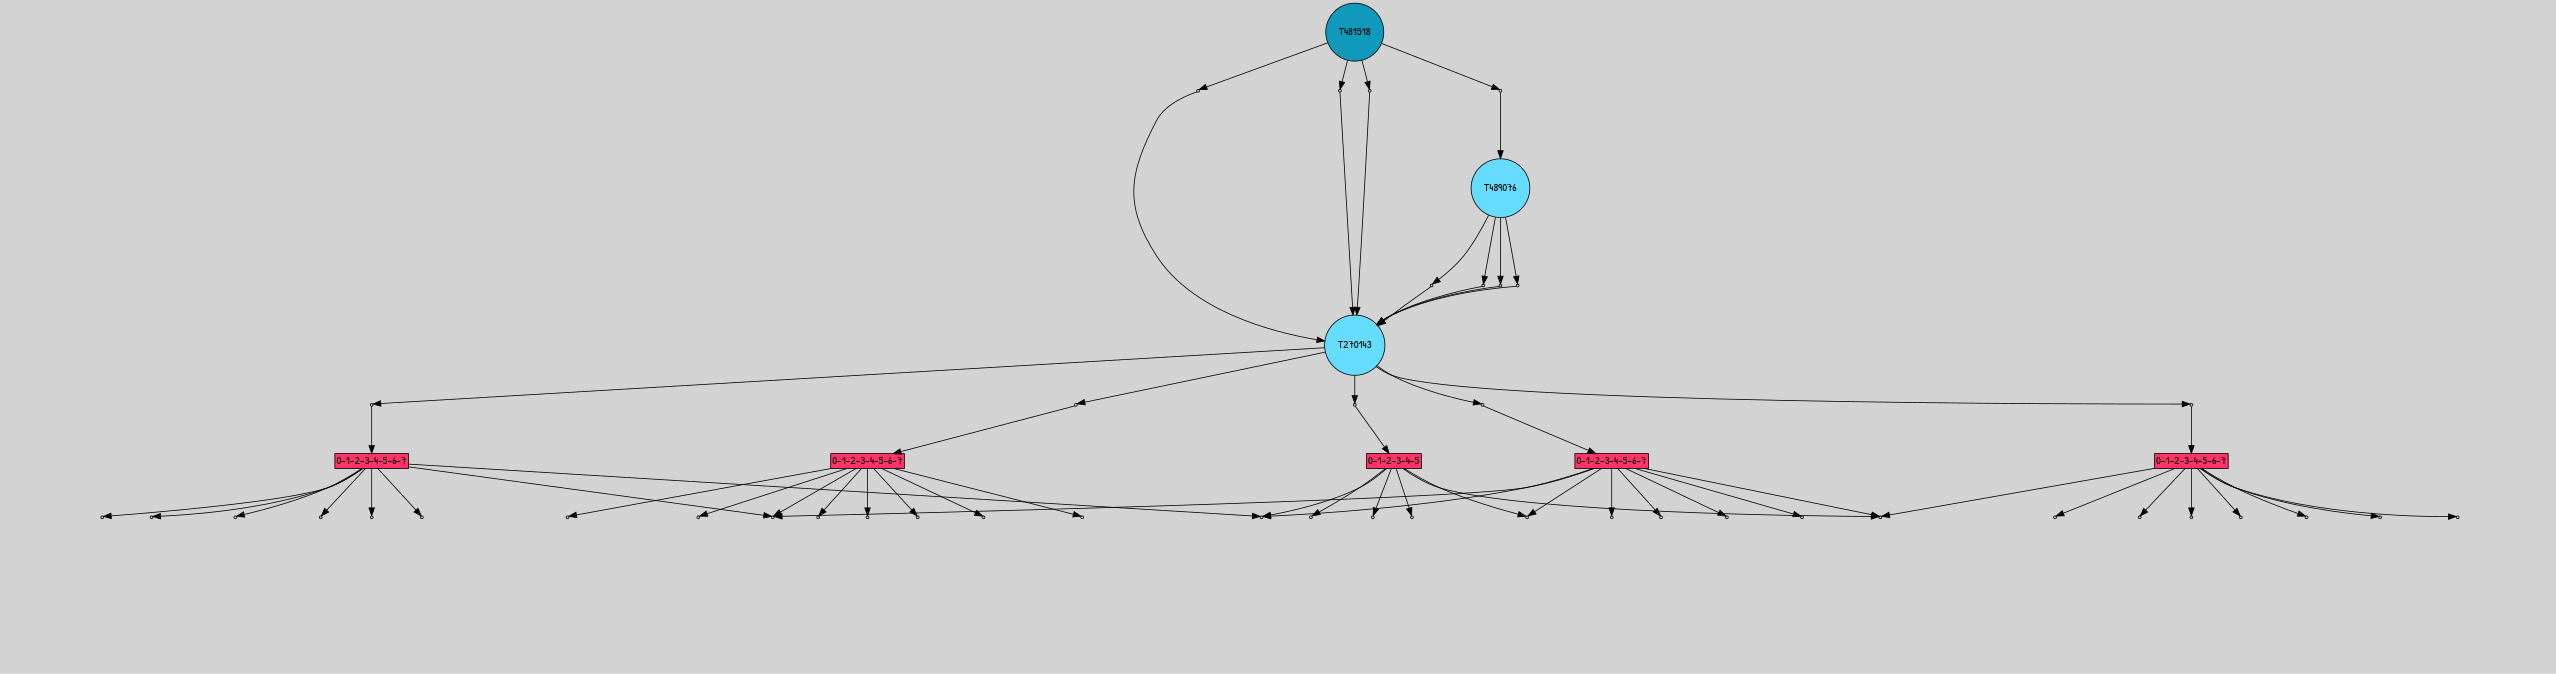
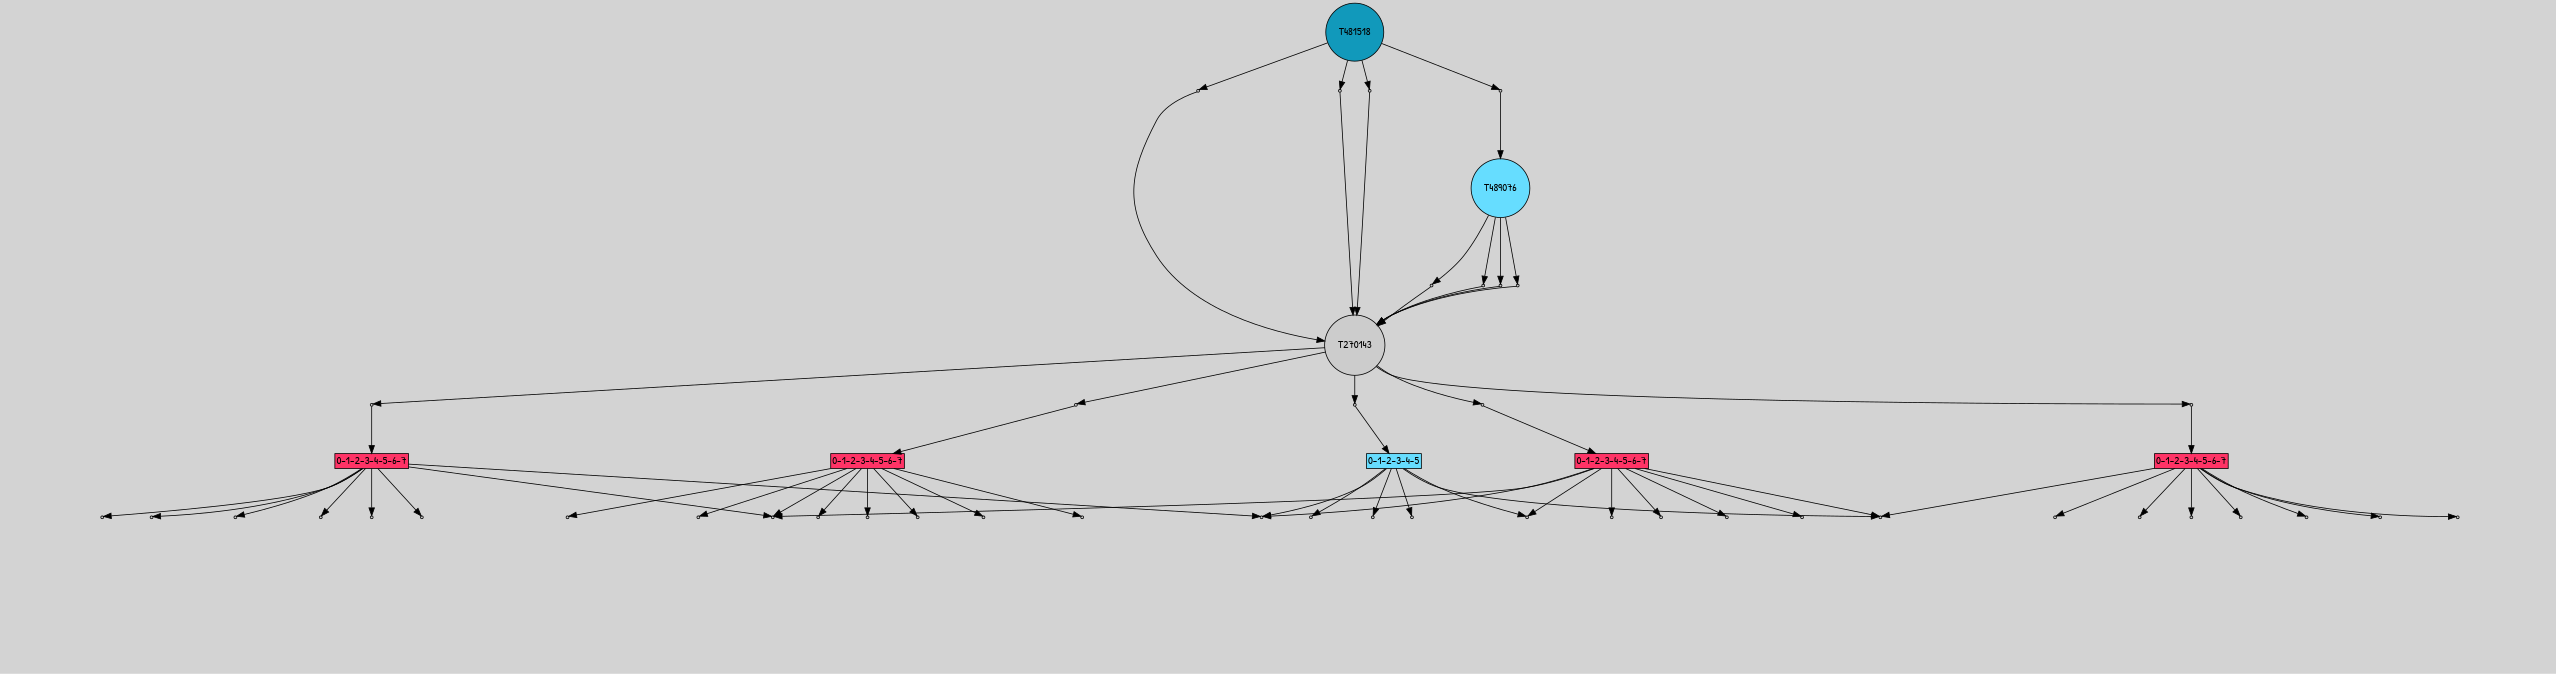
node "T270143": fillcolor #66ddff -> #cccccc
node "0-1-2-3-4-5": fillcolor #ff3366 -> #66ddff
